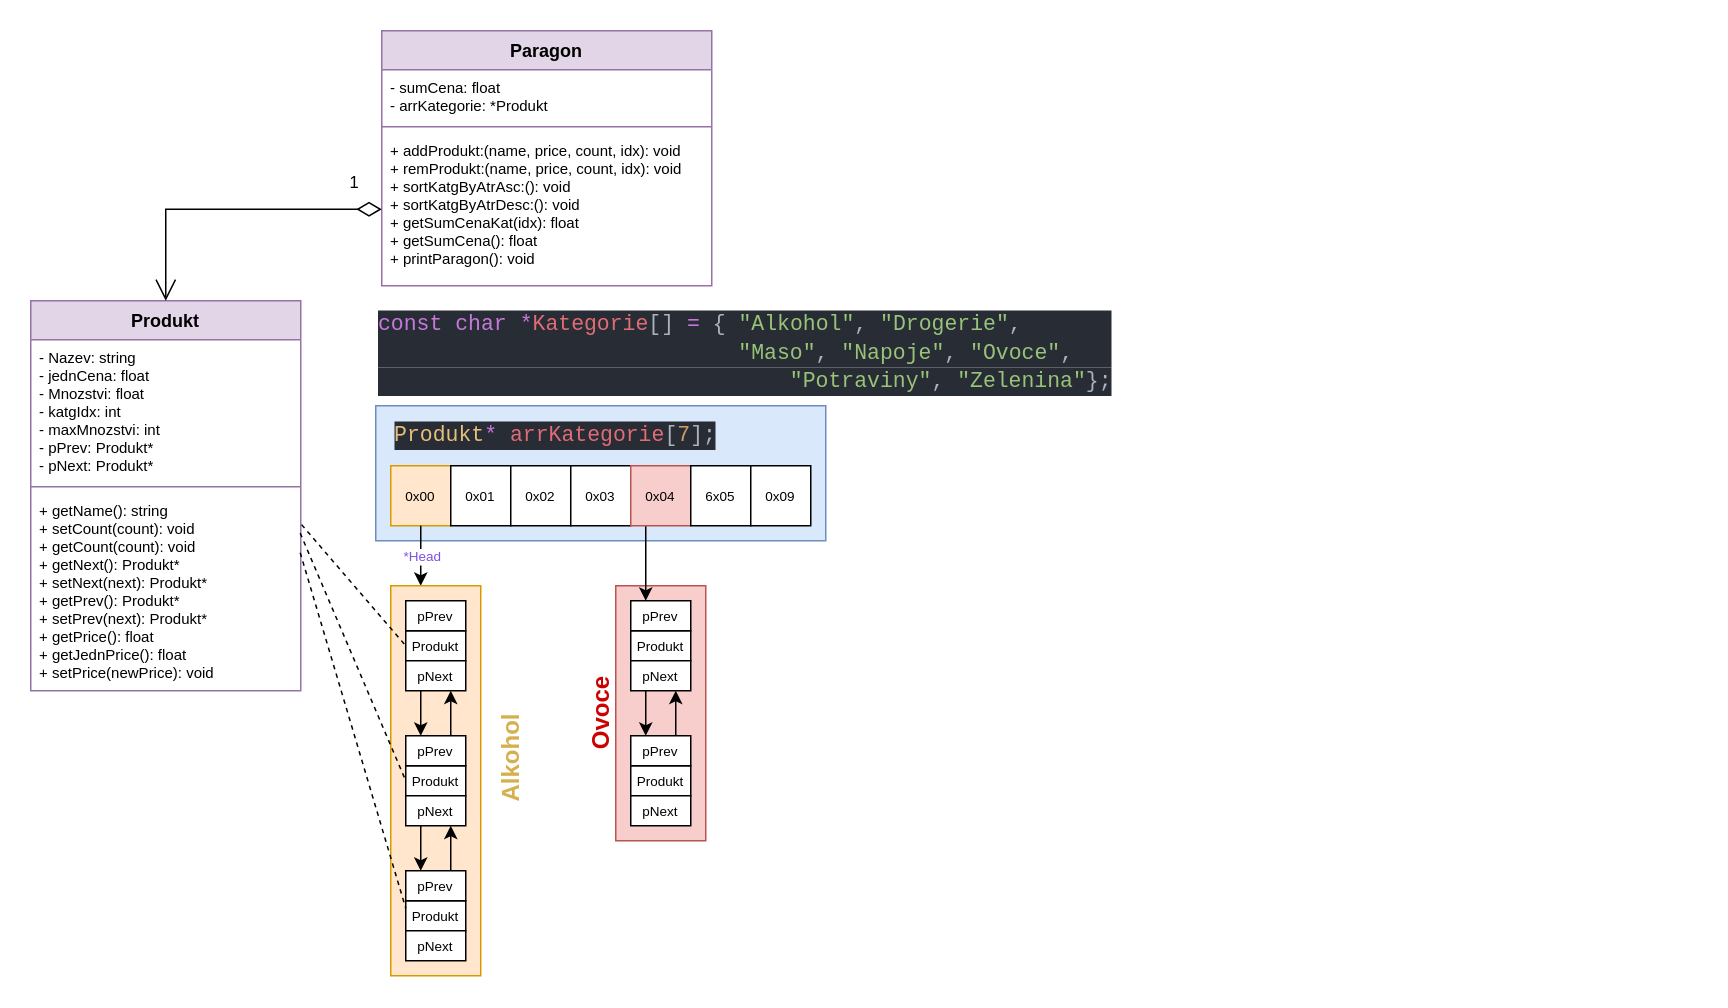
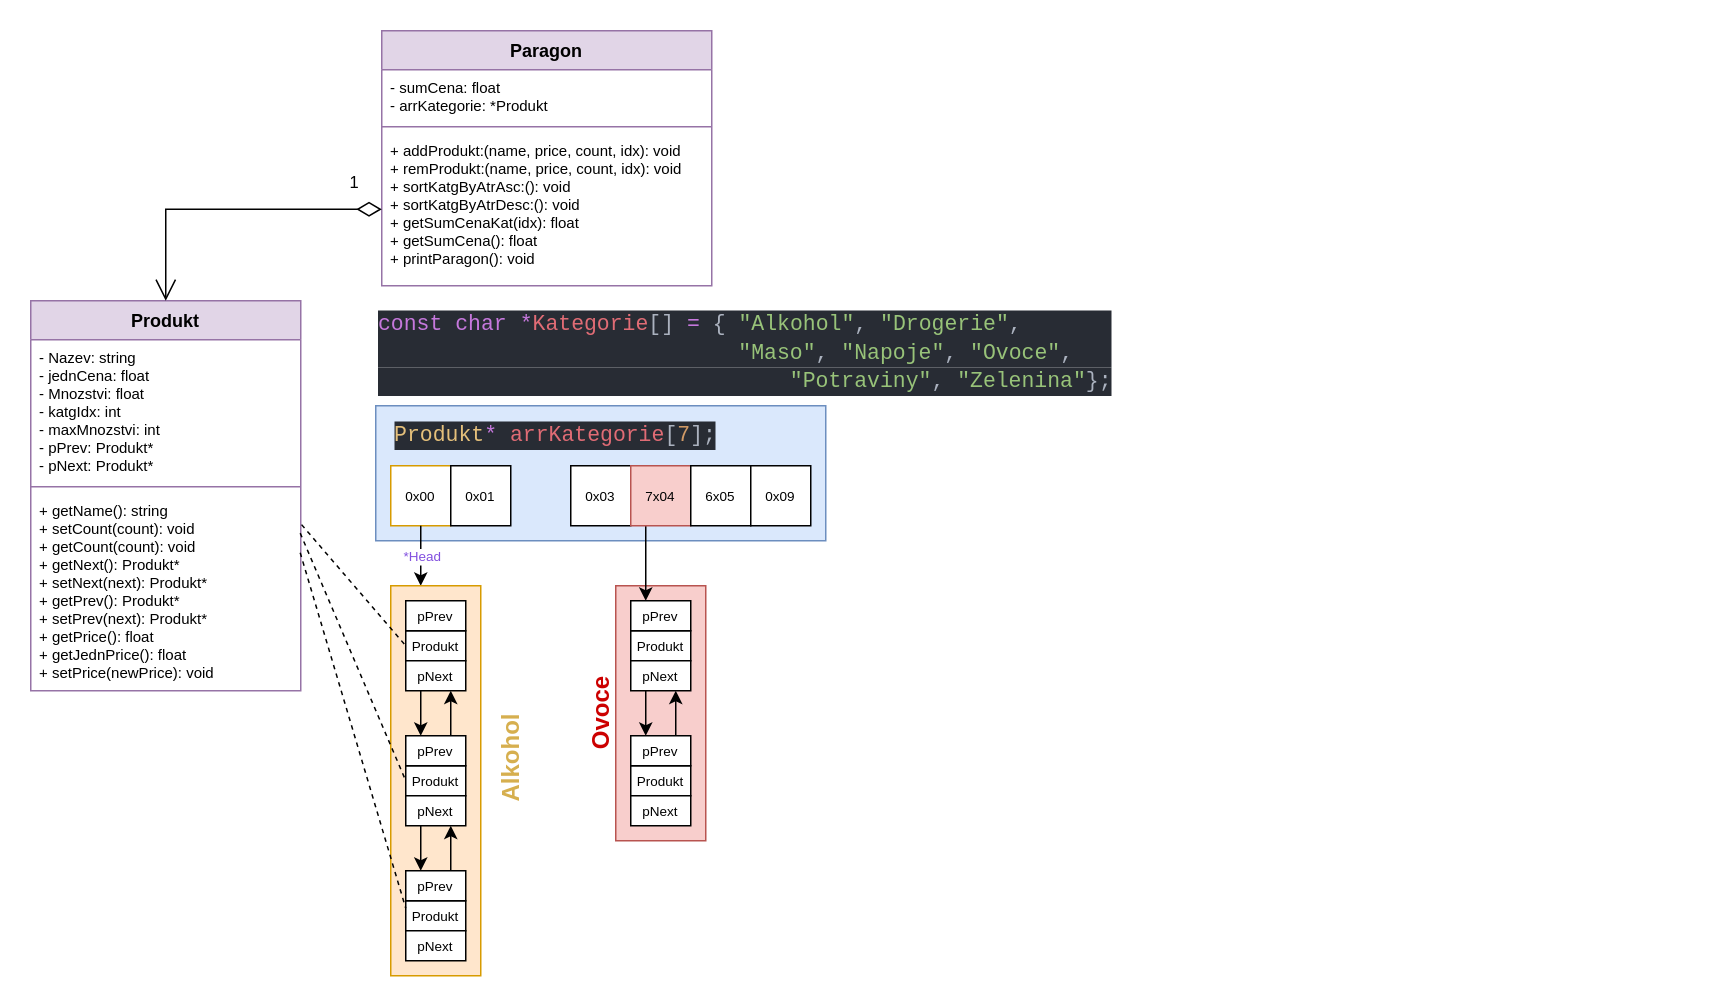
node "0x00": fillcolor #ffe6cc -> #ffffff
node "0x02": removed
node "0x04": label "0x04" -> "7x04"
